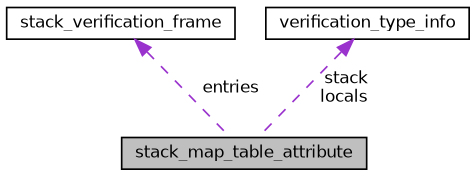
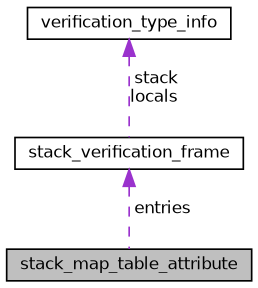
edge "stack_map_table_attribute" -> "verification_type_info": now "stack_verification_frame" -> "verification_type_info"
